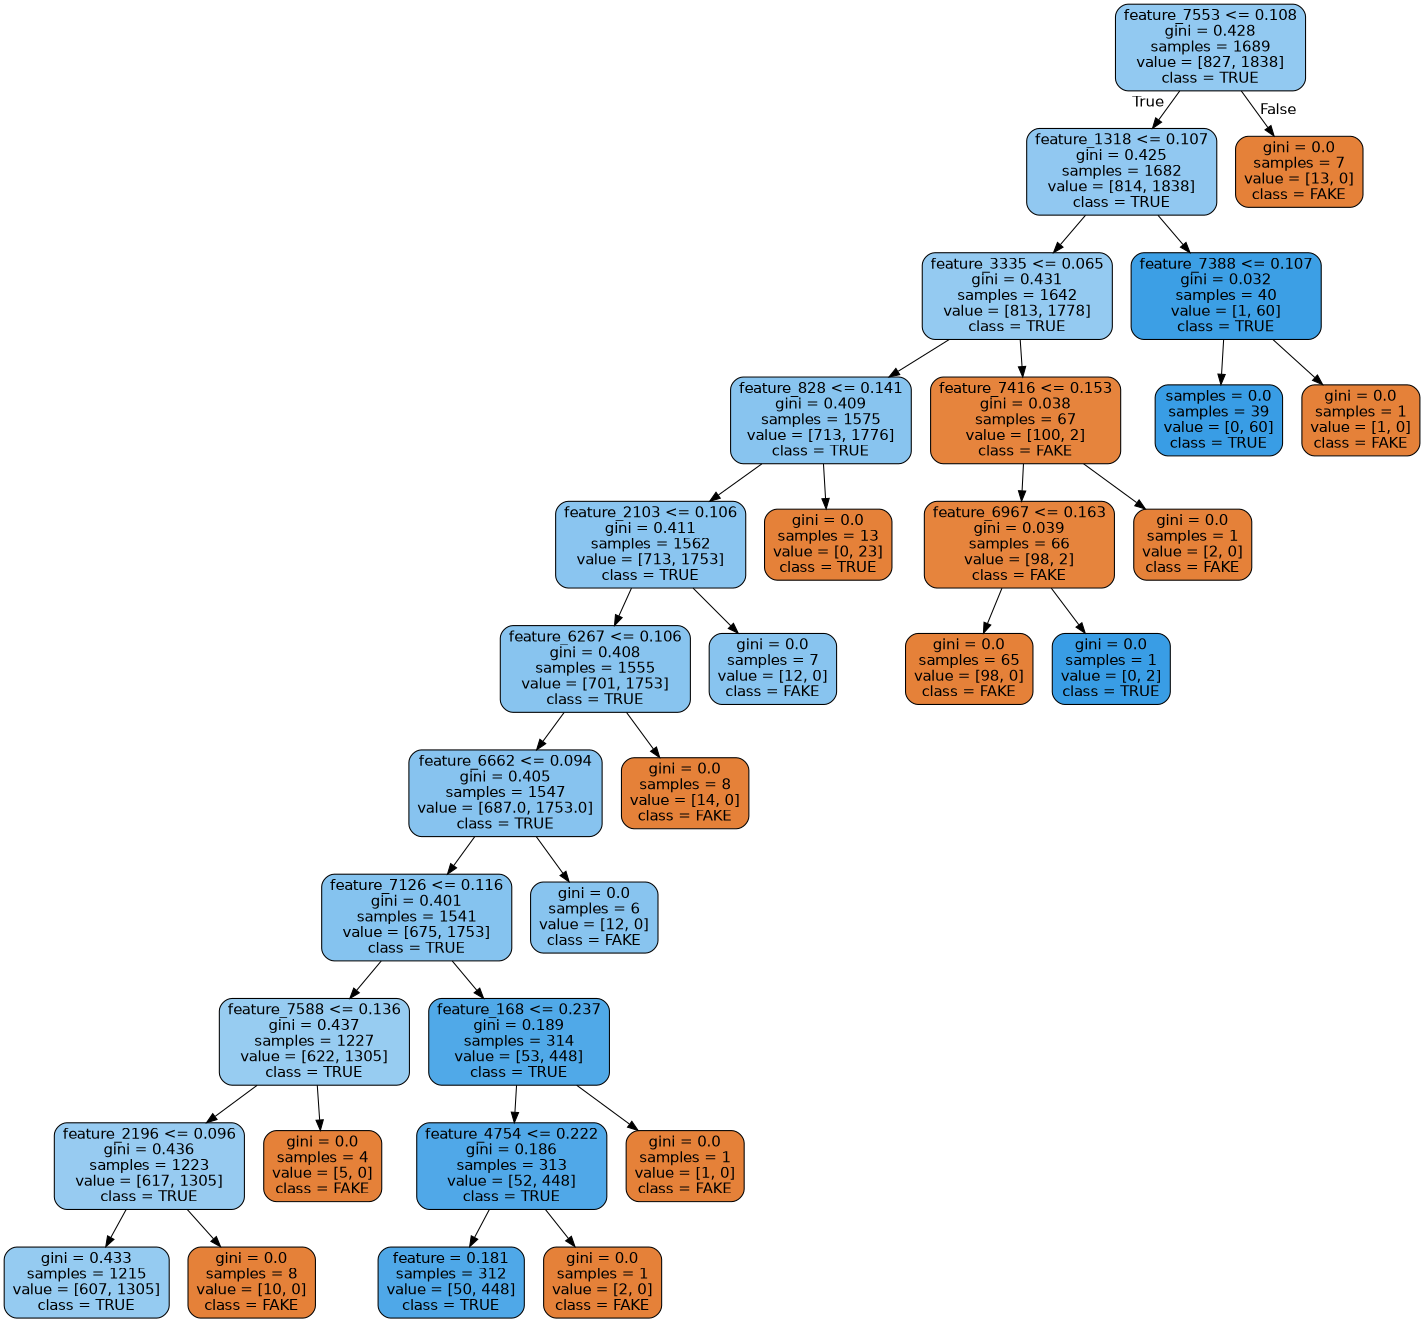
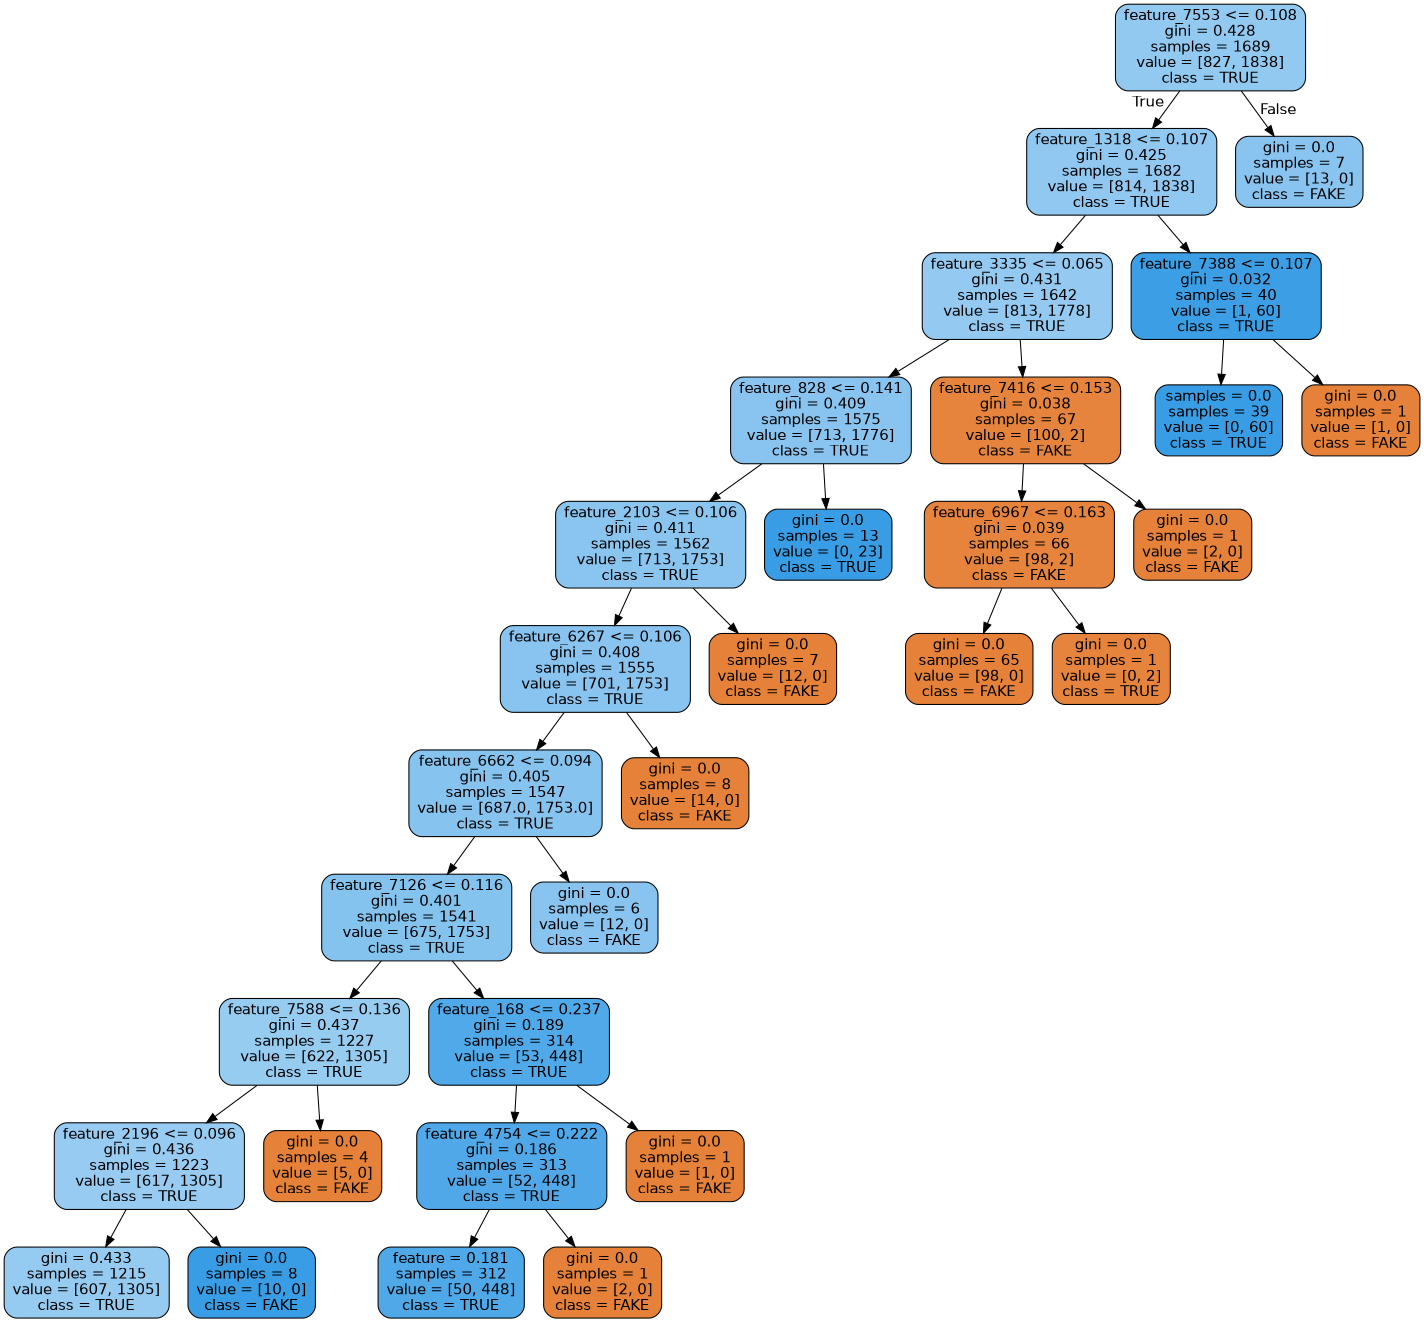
node "gini = 0.0 samples = 7 value = [13, 0] class = FAKE": fillcolor #e58139 -> #88c4ef
node "gini = 0.0 samples = 13 value = [0, 23] class = TRUE": fillcolor #e58139 -> #399de5
node "gini = 0.0 samples = 7 value = [12, 0] class = FAKE": fillcolor #88c4ef -> #e58139
node "gini = 0.0 samples = 1 value = [0, 2] class = TRUE": fillcolor #399de5 -> #e6843d
node "gini = 0.0 samples = 8 value = [10, 0] class = FAKE": fillcolor #e58139 -> #399de5
